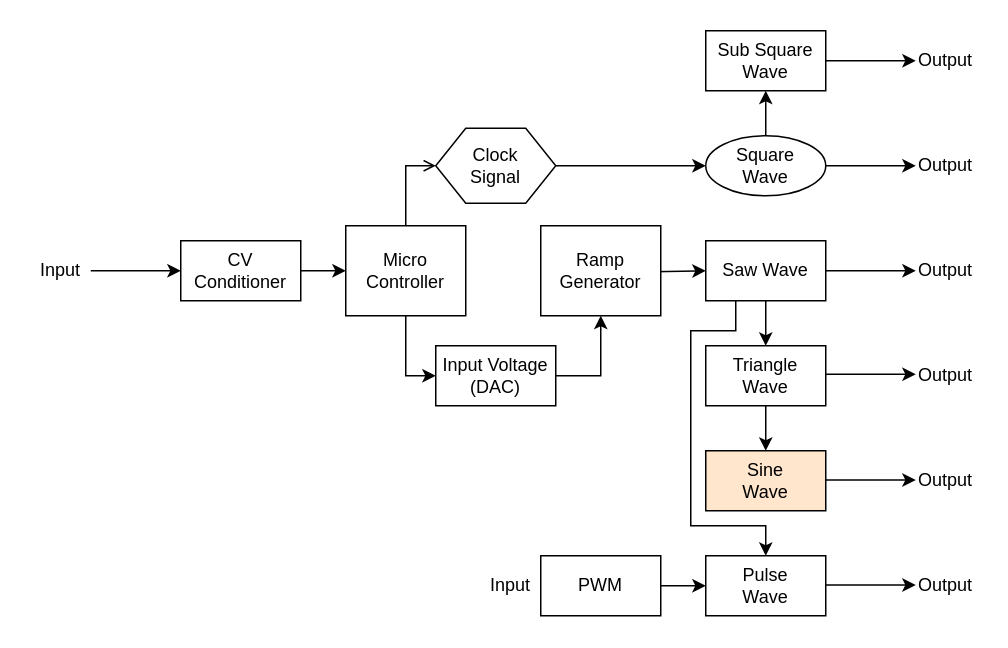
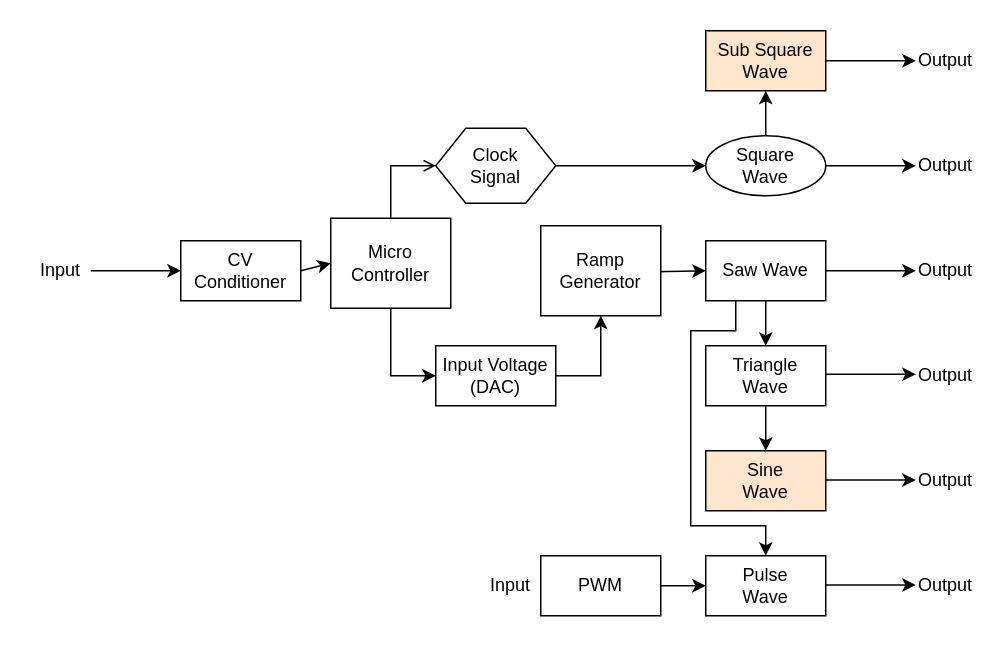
node "Sub Square Wave": fillcolor #ffffff -> #ffe6cc
node "Micro Controller": moved (406, 271) -> (391, 263)
